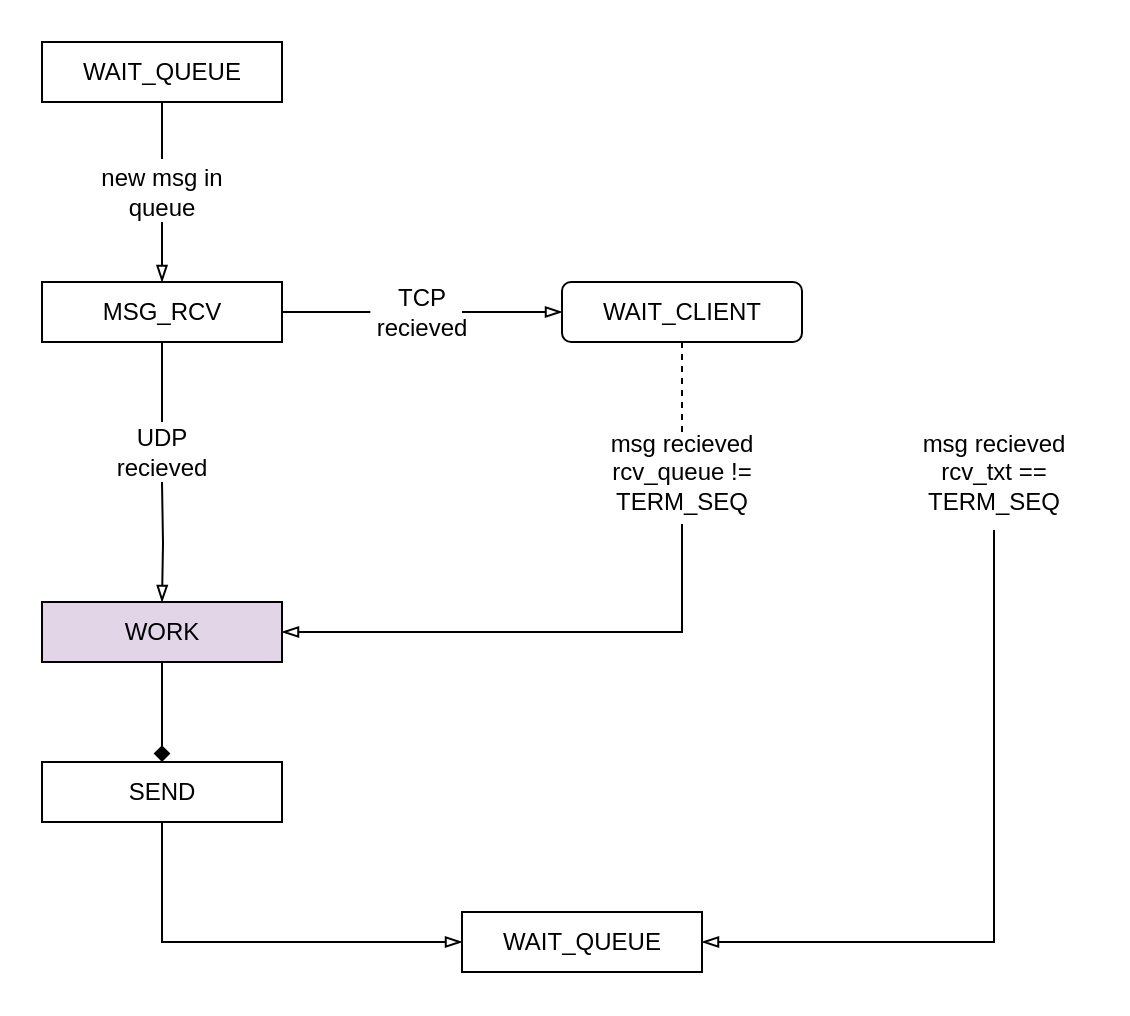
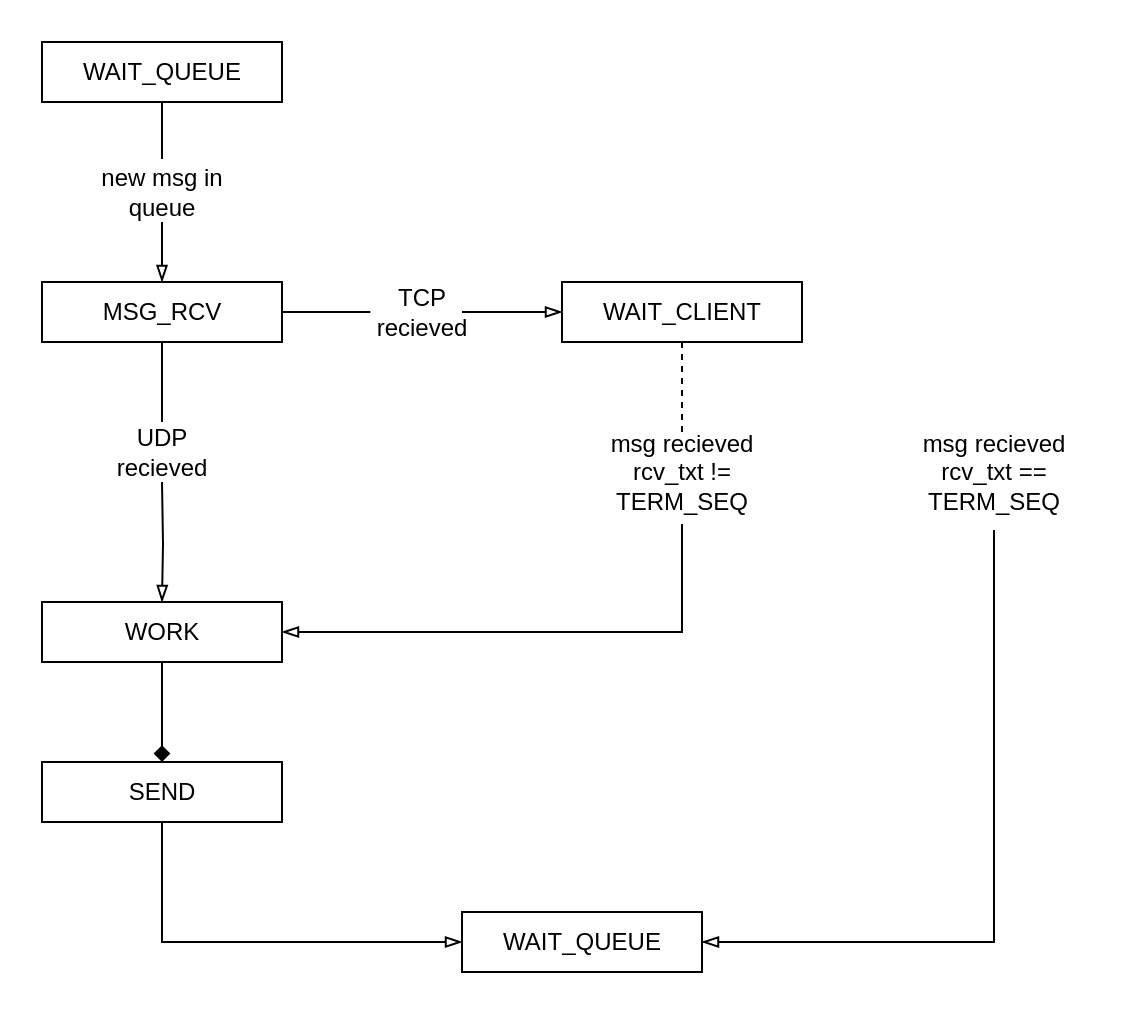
node "WAIT_CLIENT": shape rounded rectangle -> rectangle
node "msg recieved rcv_queue != TERM_SEQ": label "msg recieved rcv_queue != TERM_SEQ" -> "msg recieved rcv_txt != TERM_SEQ"
node "WORK": fillcolor #e1d5e7 -> #ffffff
